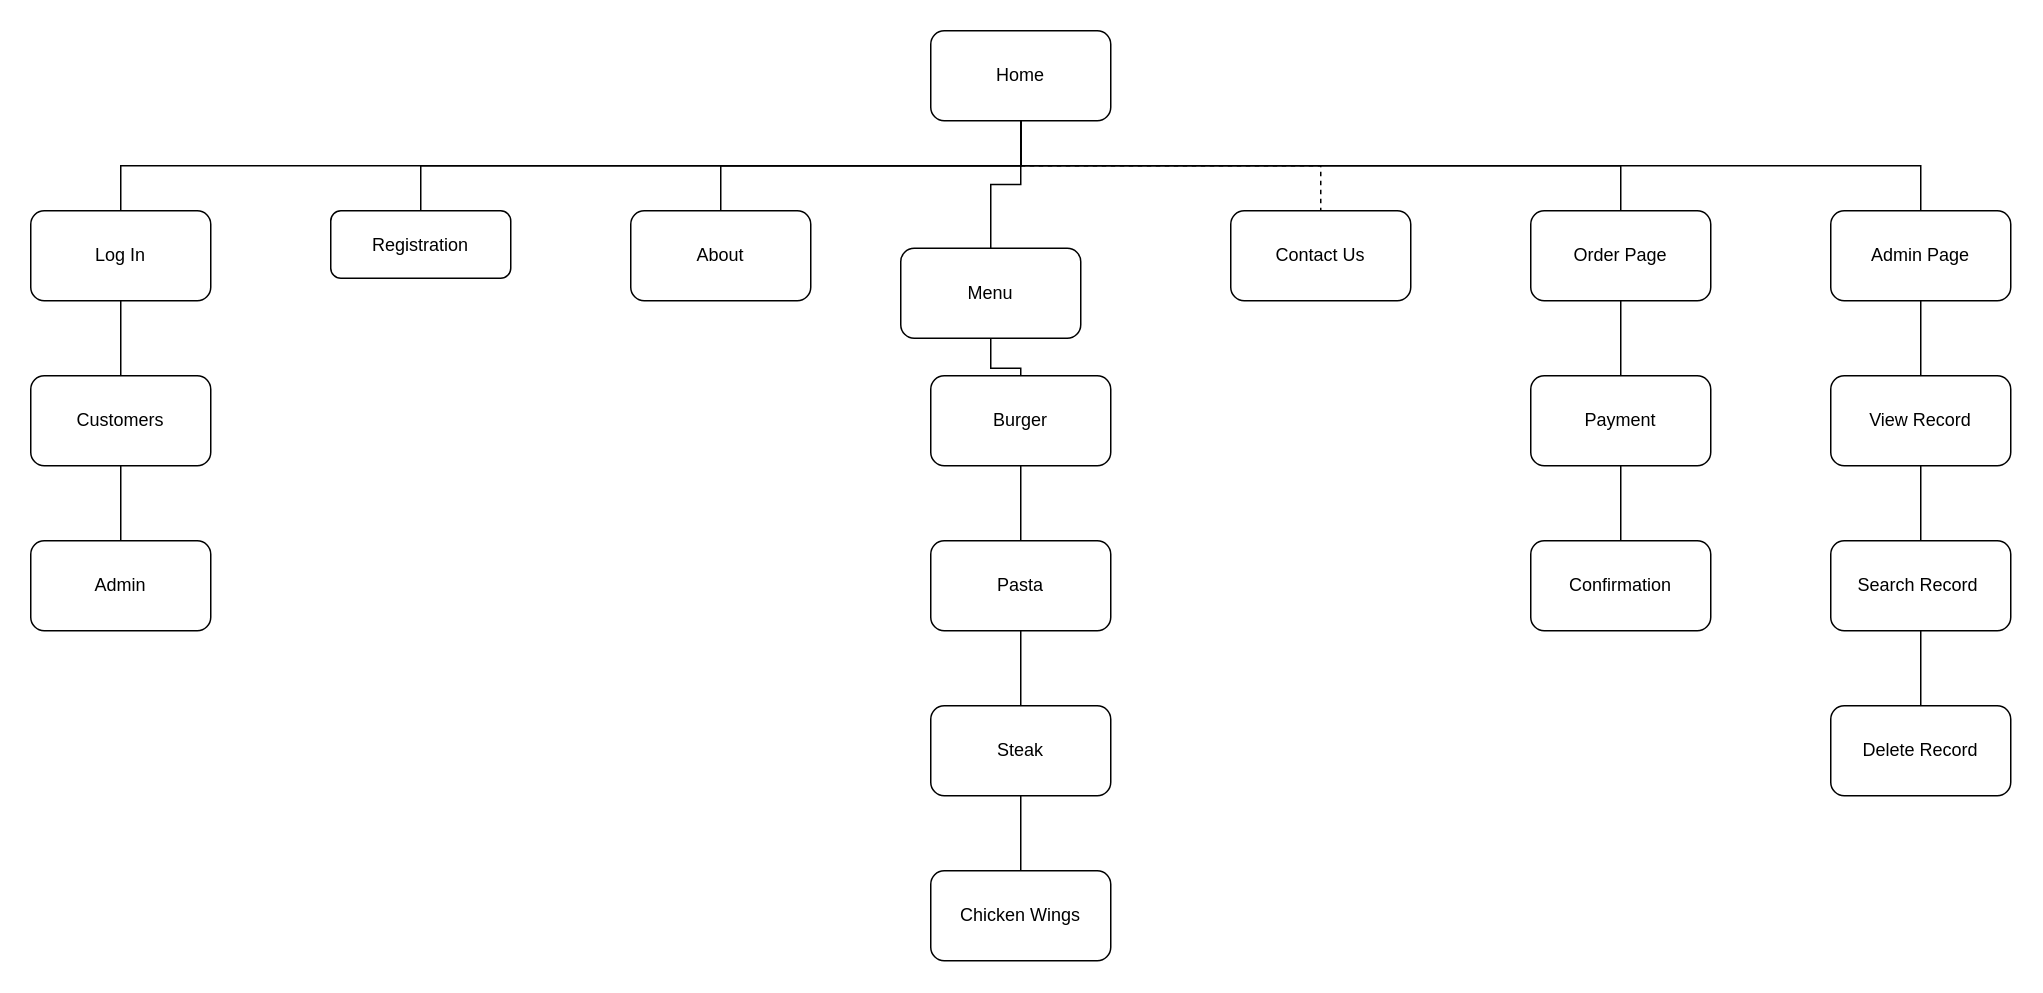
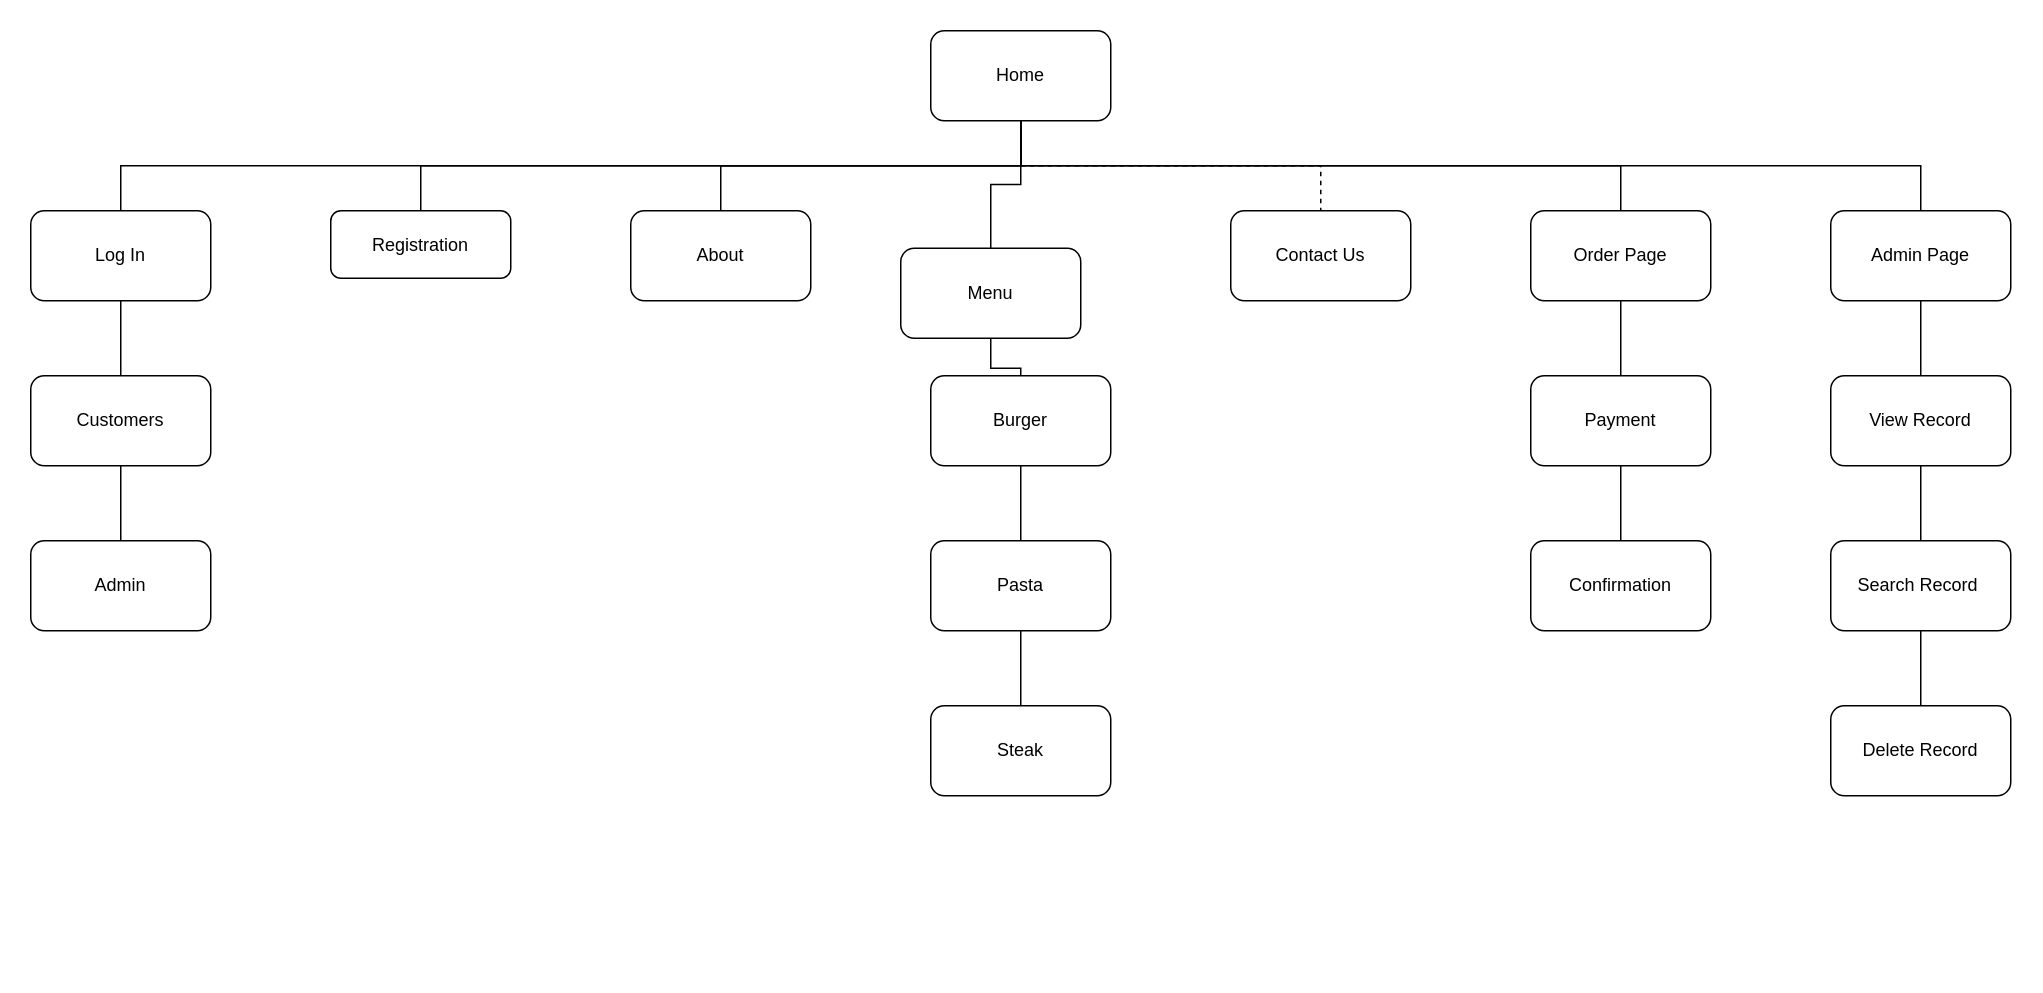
edge "Steak" -- "Chicken Wings": removed
node "Chicken Wings": removed
